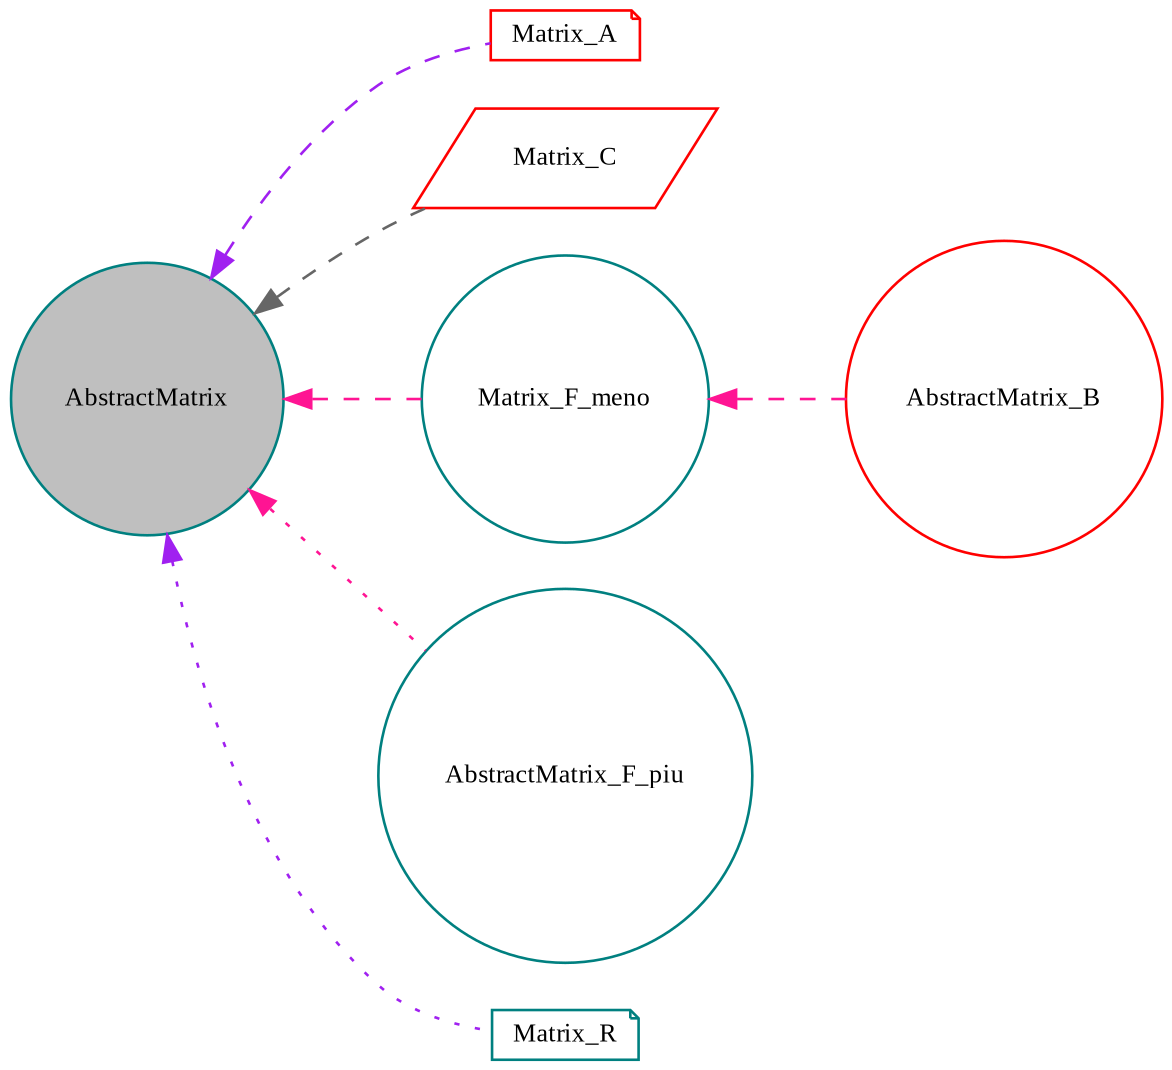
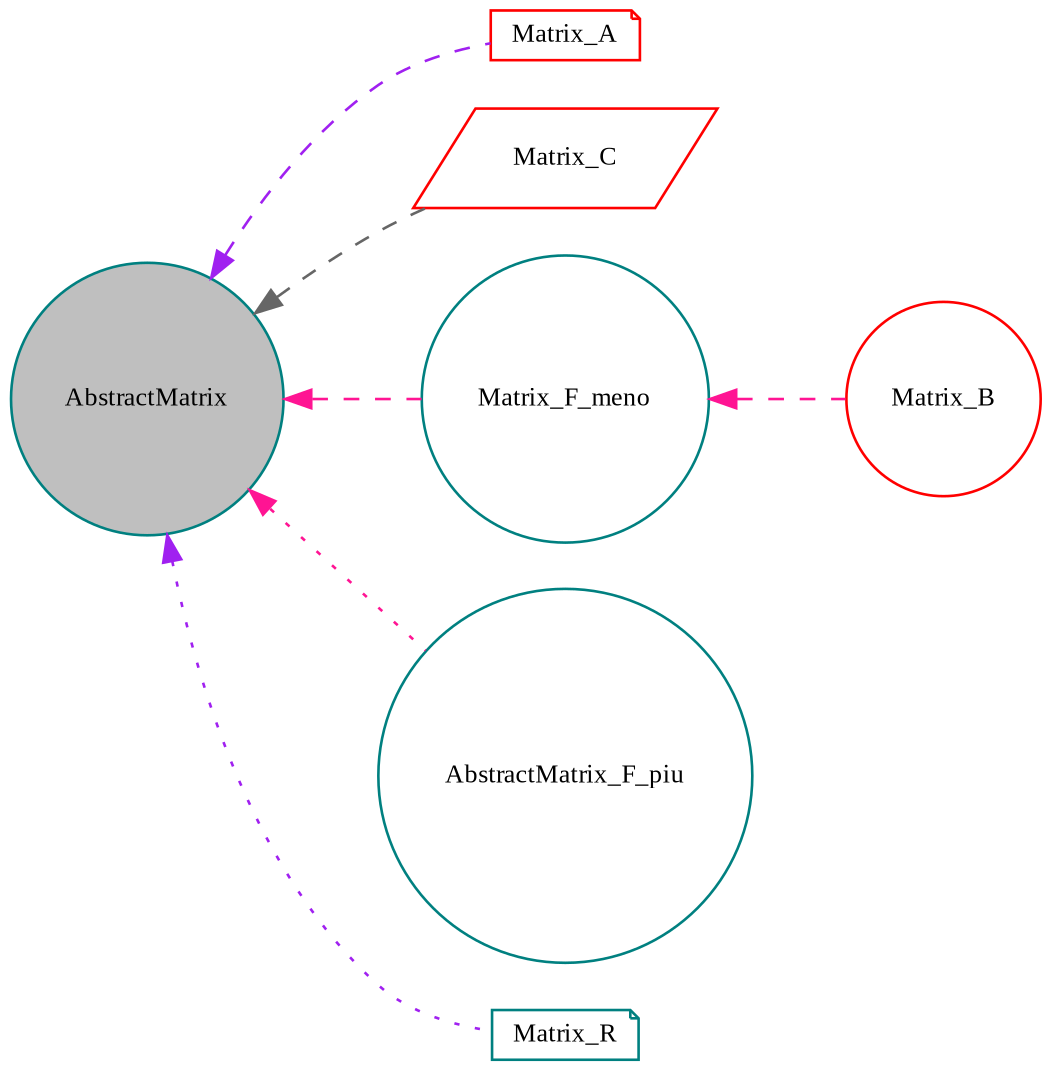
node "AbstractMatrix_B": label "AbstractMatrix_B" -> "Matrix_B"
